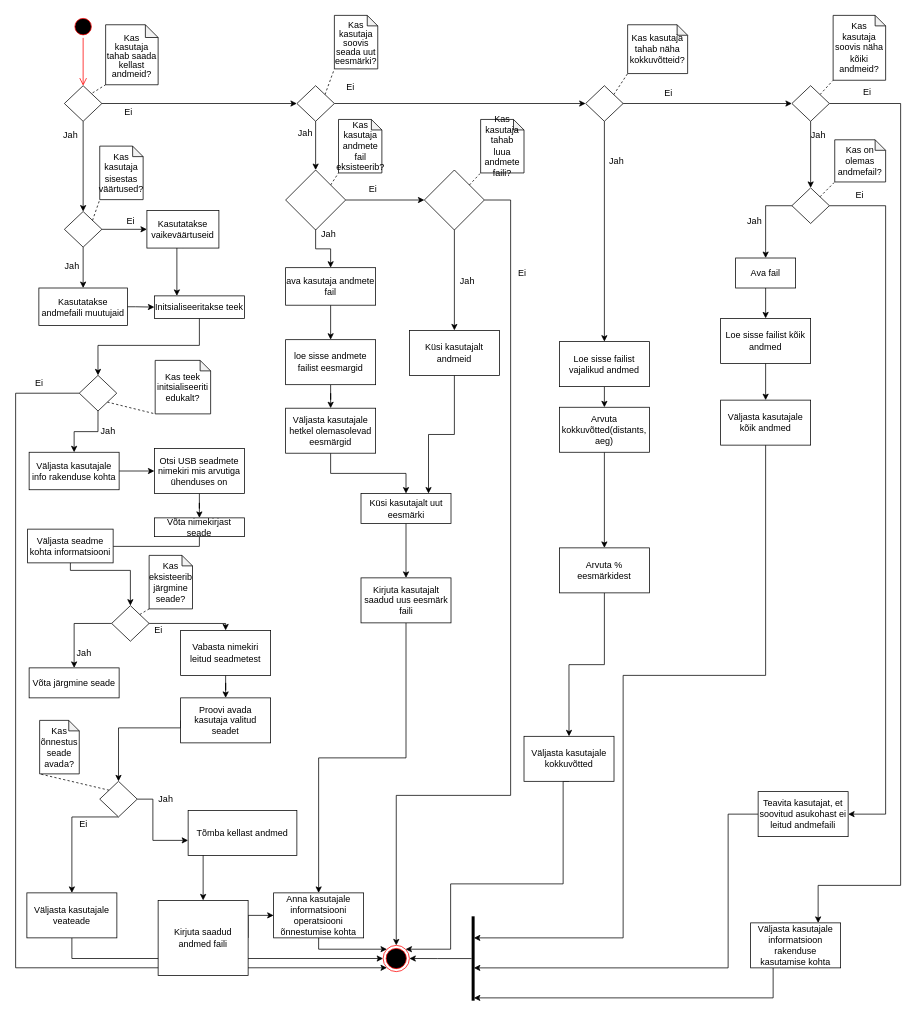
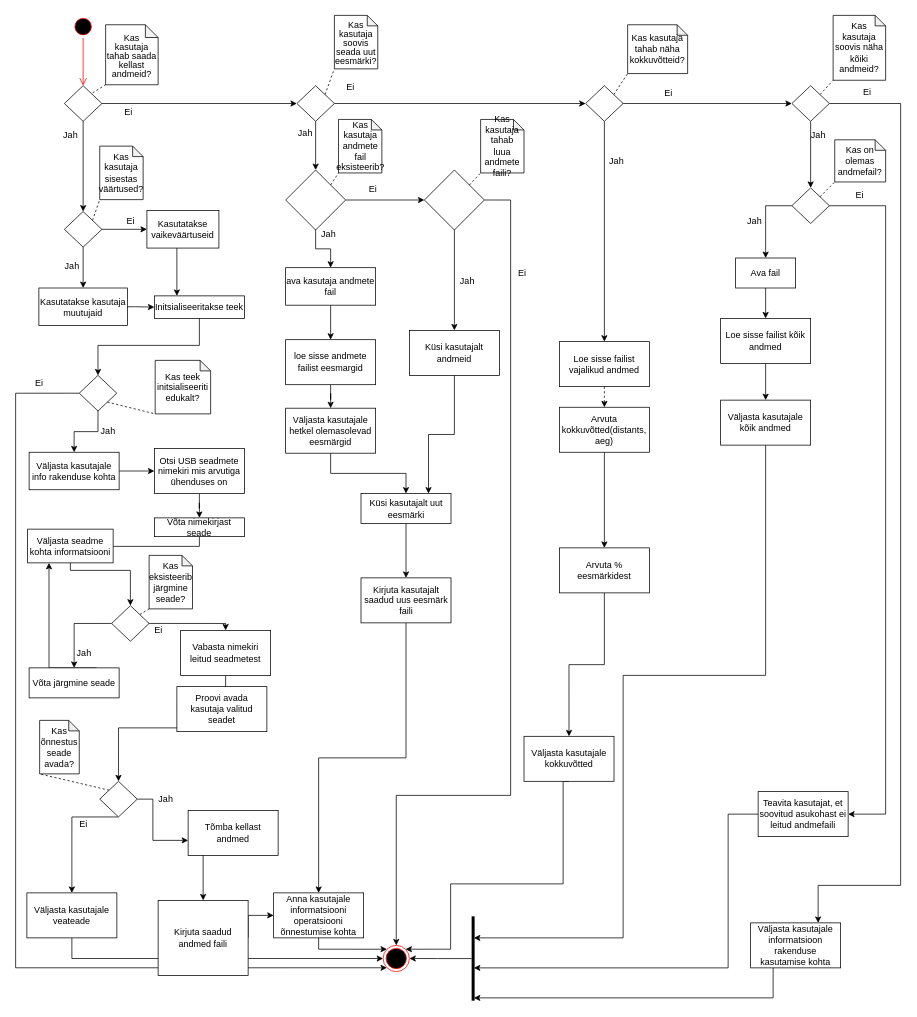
node "Kasutatakse andmefaili muutujaid": label "Kasutatakse andmefaili muutujaid" -> "Kasutatakse kasutaja muutujaid"
edge "Loe sisse failist vajalikud andmed" -> "Arvuta kokkuvõtted(distants, aeg)": style solid -> dashed
edge "Võta järgmine seade" -> "Väljasta seadme kohta informatsiooni": added
node "Proovi avada kasutaja valitud seadet": moved (225, 720) -> (222, 709)
node "Tõmba kellast andmed": size 109x45 -> 90x45
